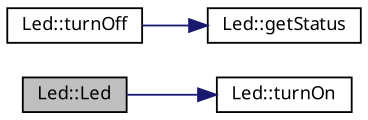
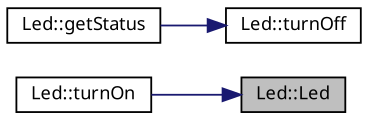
edge "Led::turnOff" -> "Led::getStatus": reversed
edge "Led::Led" -> "Led::turnOn": reversed
